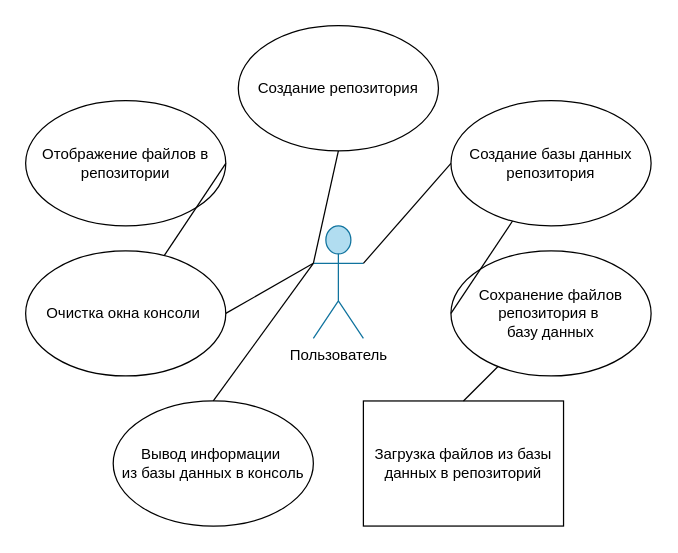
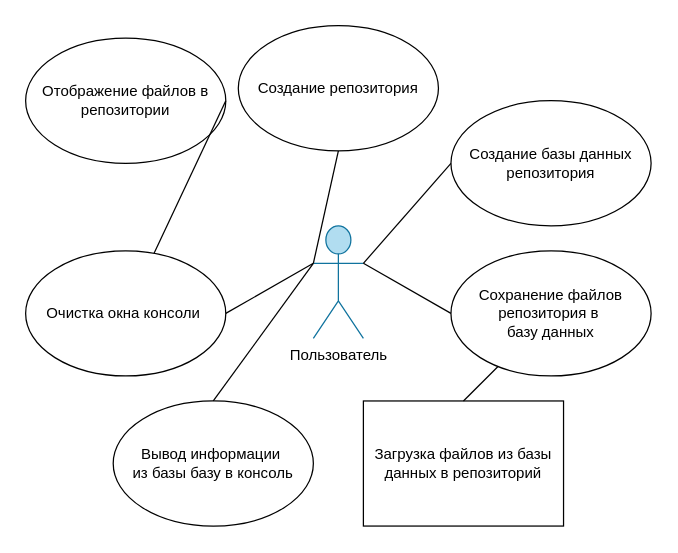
node "Отображение файлов в репозитории": moved (126, 163) -> (126, 101)
edge "Создание базы данных репозитория" -- "Сохранение файлов репозитория в базу данных": now "Пользователь" -- "Сохранение файлов репозитория в базу данных"
node "Вывод информации из базы данных в консоль": label "Вывод информации из базы данных в консоль" -> "Вывод информации из базы базу в консоль"
